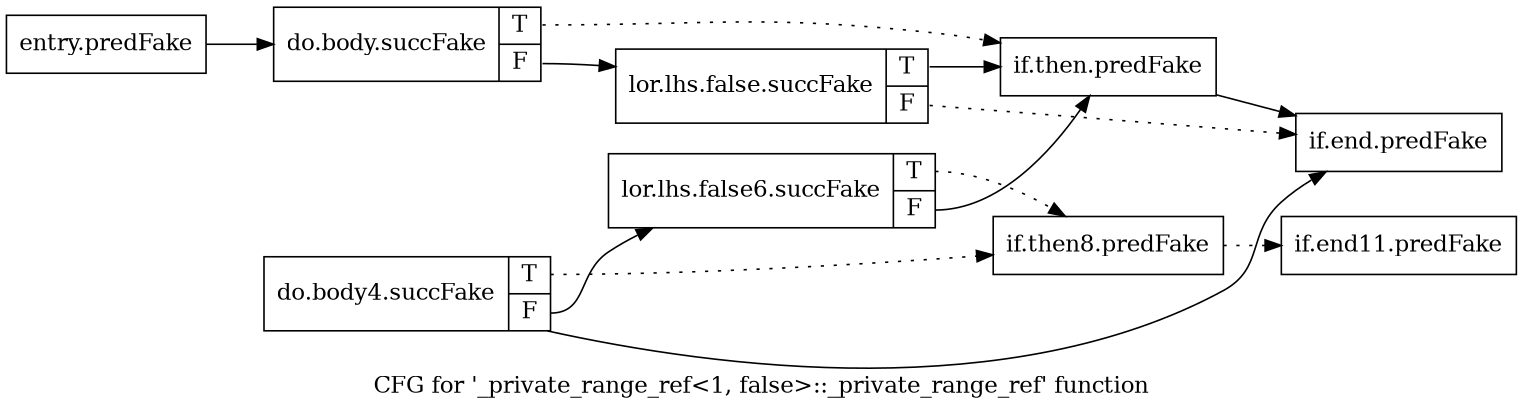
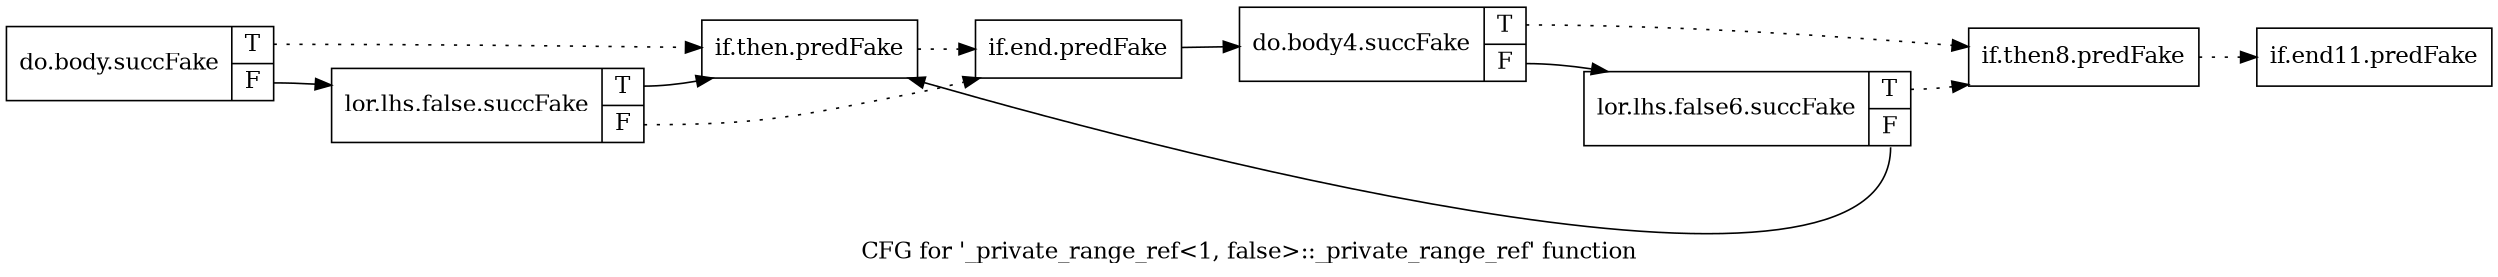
node "entry.predFake": removed
edge "if.then.predFake" -> "if.end.predFake": style solid -> dotted
edge "do.body4.succFake" -> "if.end.predFake": reversed
